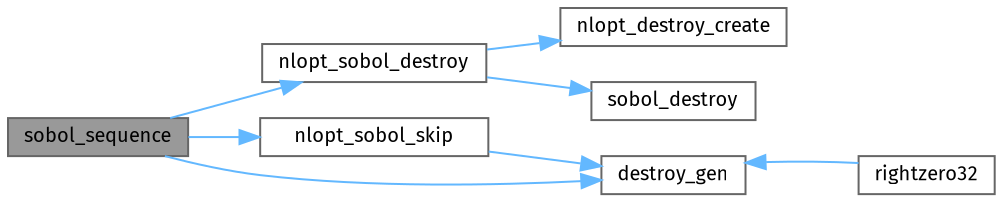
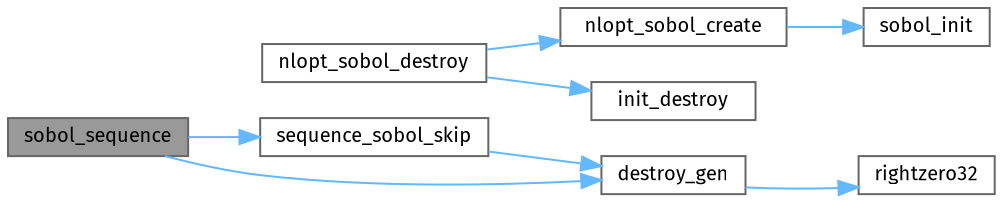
node "nlopt_destroy_create": label "nlopt_destroy_create" -> "nlopt_sobol_create"
node "sobol_init": added
node "sobol_destroy": label "sobol_destroy" -> "init_destroy"
edge "sobol_sequence" -> "nlopt_sobol_destroy": removed
node "nlopt_sobol_skip": label "nlopt_sobol_skip" -> "sequence_sobol_skip"
edge "rightzero32" -> "destroy_gen": reversed
